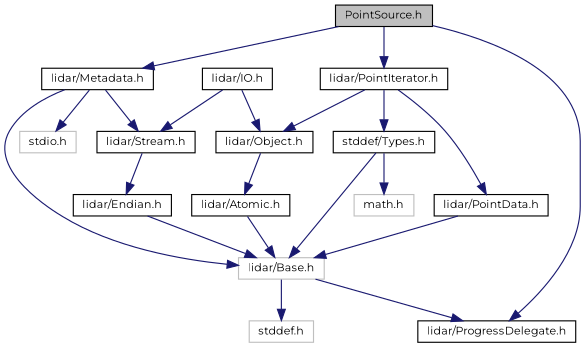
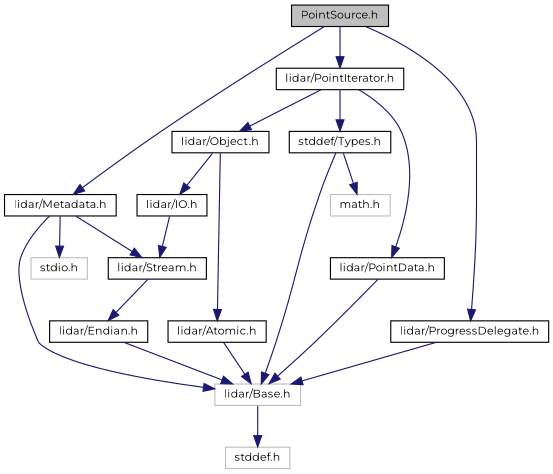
edge "lidar/IO.h" -> "lidar/Object.h": reversed
edge "lidar/Base.h" -> "lidar/ProgressDelegate.h": reversed
